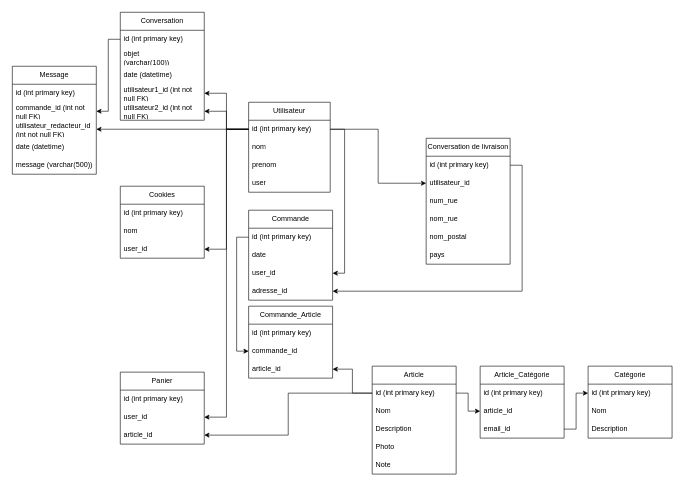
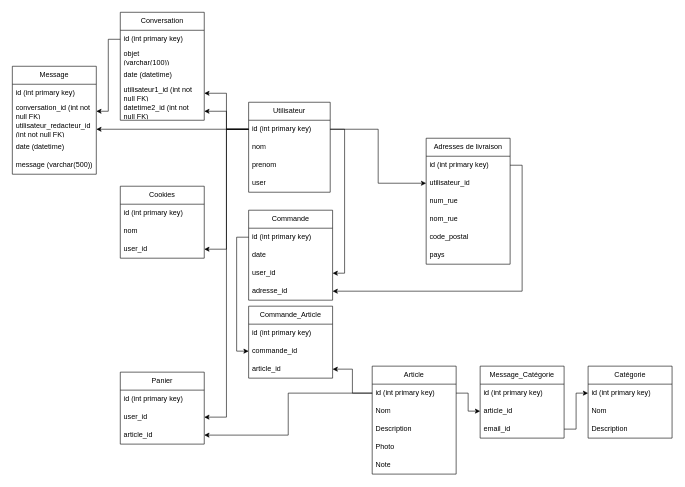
node "commande_id (int not null FK)": label "commande_id (int not null FK)" -> "conversation_id (int not null FK)"
node "utilisateur2_id (int not null FK)": label "utilisateur2_id (int not null FK)" -> "datetime2_id (int not null FK)"
node "Conversation de livraison": label "Conversation de livraison" -> "Adresses de livraison"
node "nom_postal": label "nom_postal" -> "code_postal"
node "Article_Catégorie": label "Article_Catégorie" -> "Message_Catégorie"
